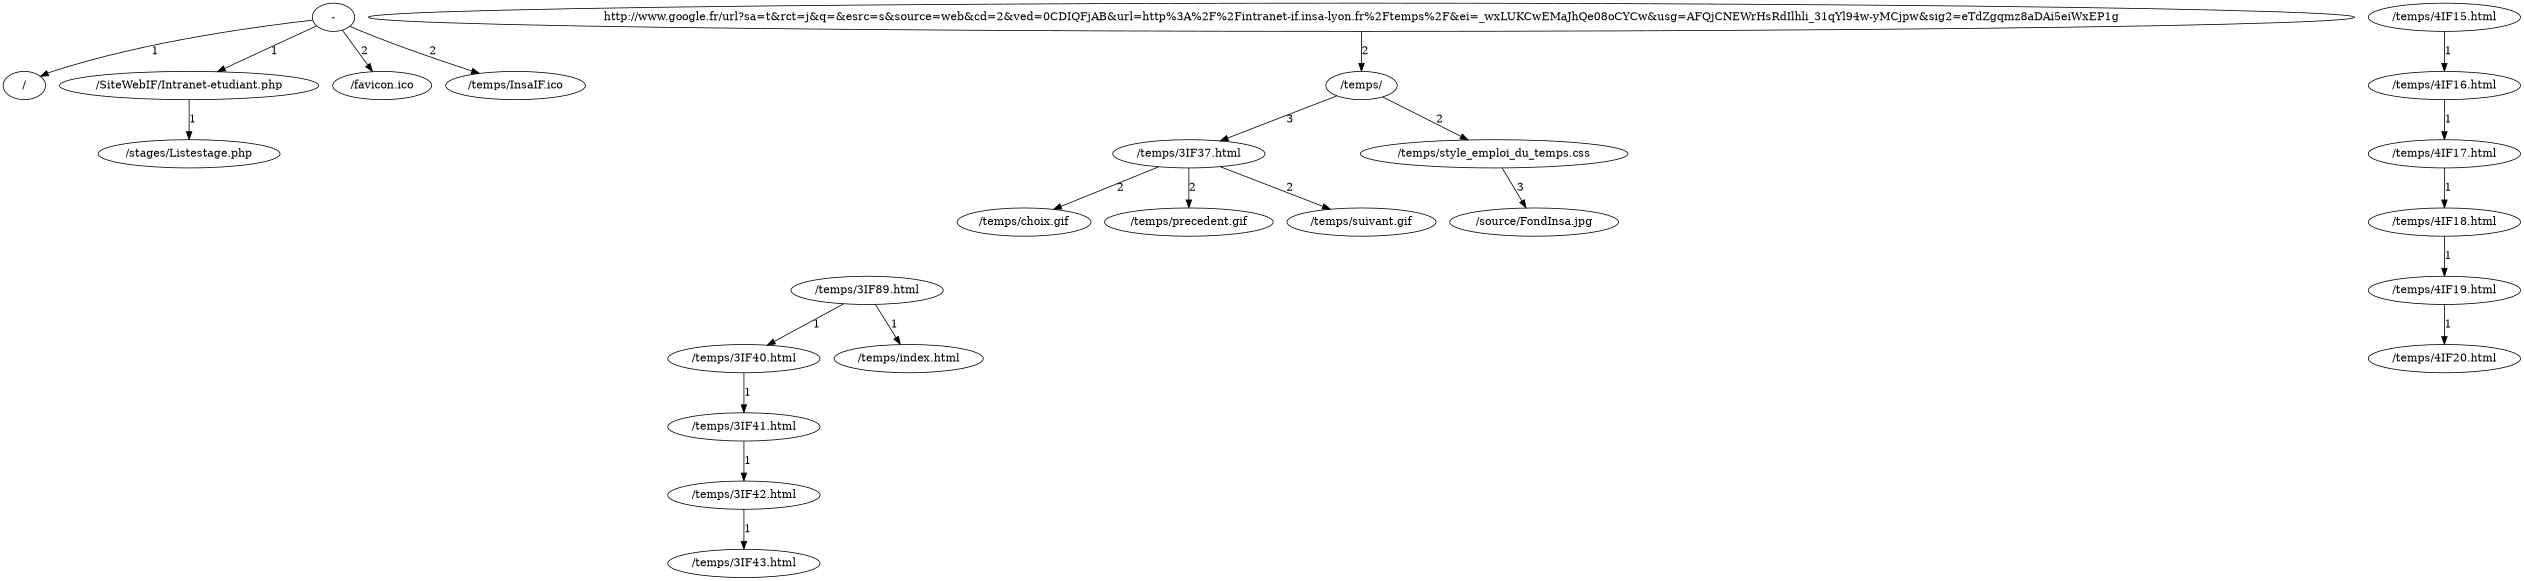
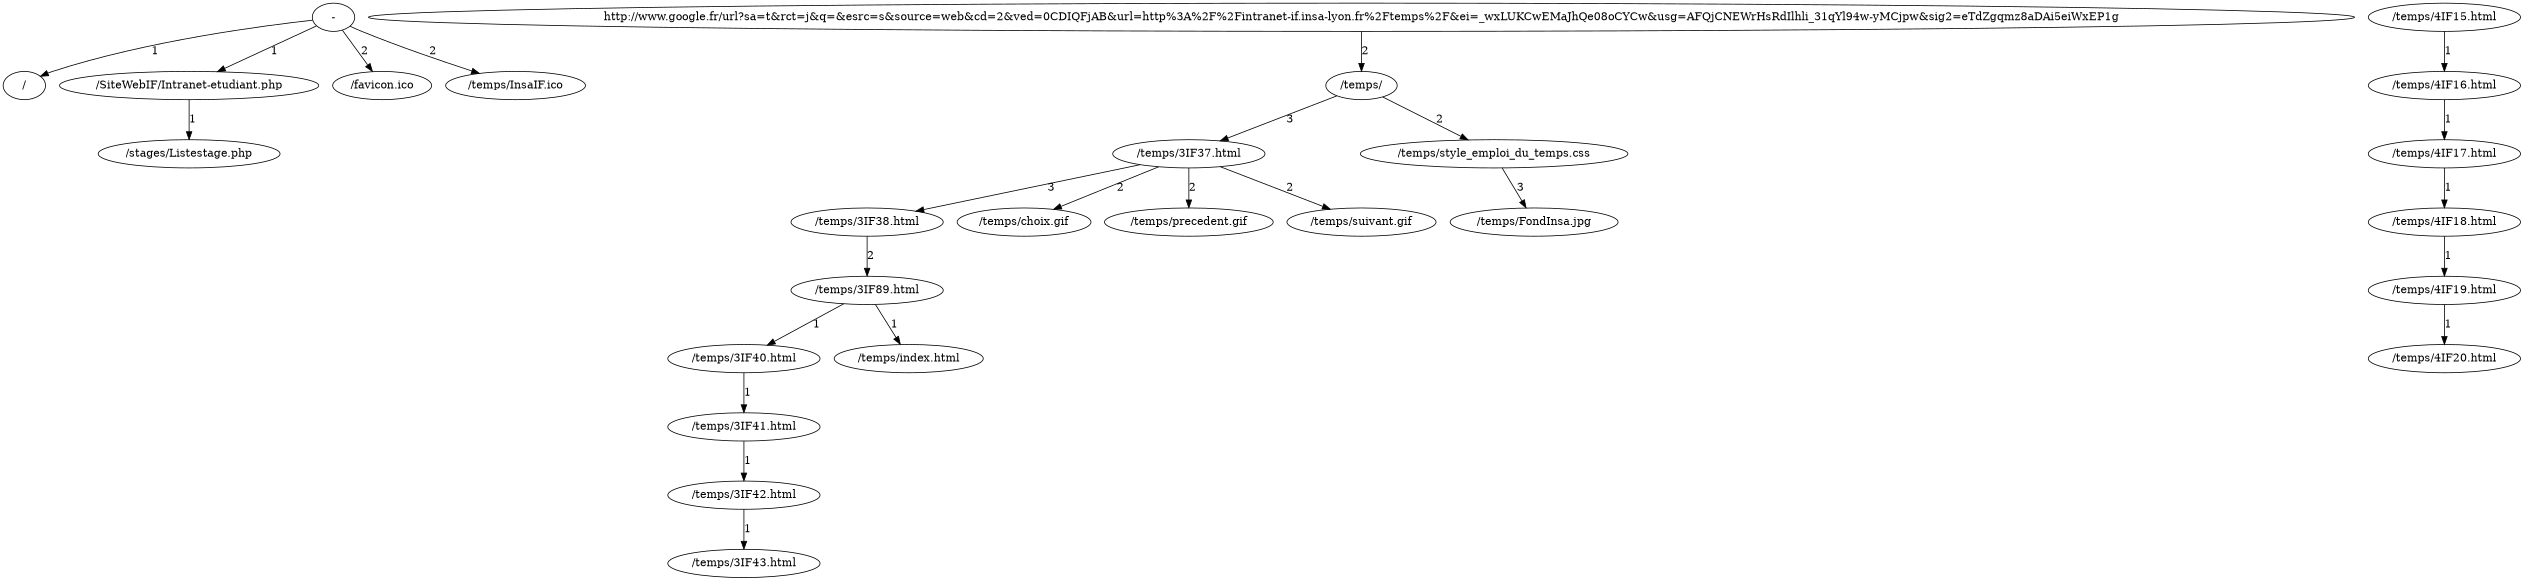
node "/temps/3IF38.html": added
node "/source/FondInsa.jpg": label "/source/FondInsa.jpg" -> "/temps/FondInsa.jpg"
